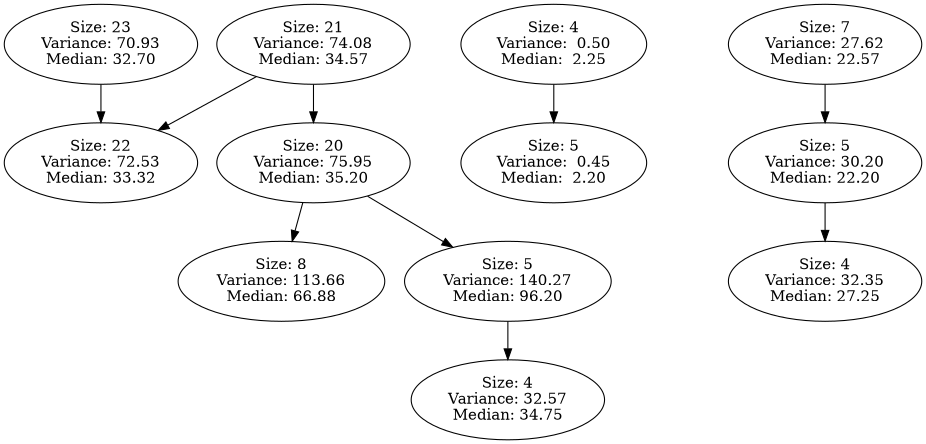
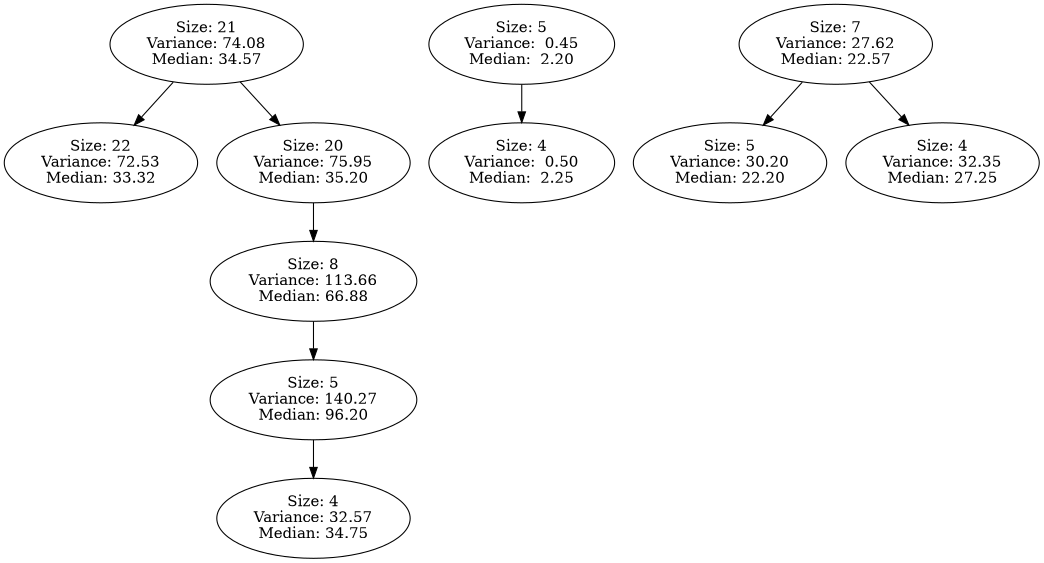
node "Size: 23 Variance: 70.93 Median: 32.70": removed
edge "Size: 4 Variance:  0.50 Median:  2.25" -> "Size: 5 Variance:  0.45 Median:  2.20": reversed
edge "Size: 5 Variance: 30.20 Median: 22.20" -> "Size: 4 Variance: 32.35 Median: 27.25": now "Size: 7 Variance: 27.62 Median: 22.57" -> "Size: 4 Variance: 32.35 Median: 27.25"
edge "Size: 20 Variance: 75.95 Median: 35.20" -> "Size: 5 Variance: 140.27 Median: 96.20": now "Size: 8 Variance: 113.66 Median: 66.88" -> "Size: 5 Variance: 140.27 Median: 96.20"
